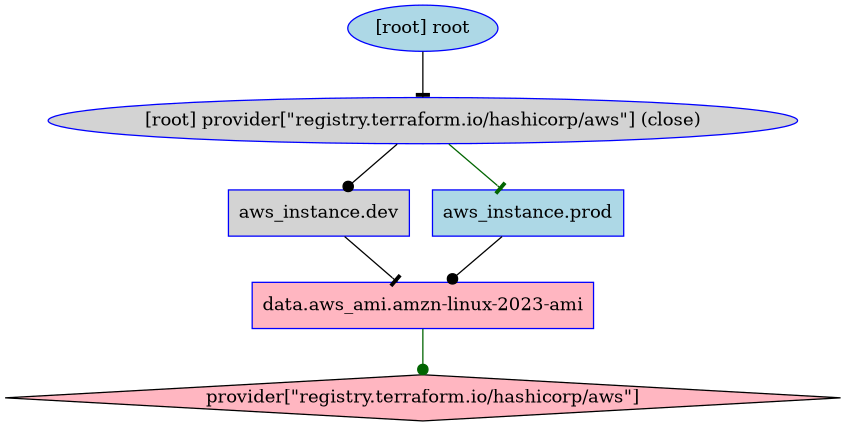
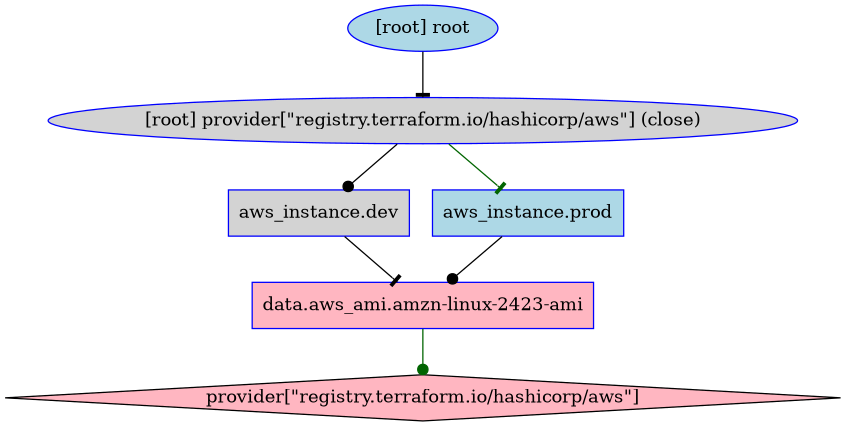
node "data.aws_ami.amzn-linux-2023-ami": label "data.aws_ami.amzn-linux-2023-ami" -> "data.aws_ami.amzn-linux-2423-ami"
